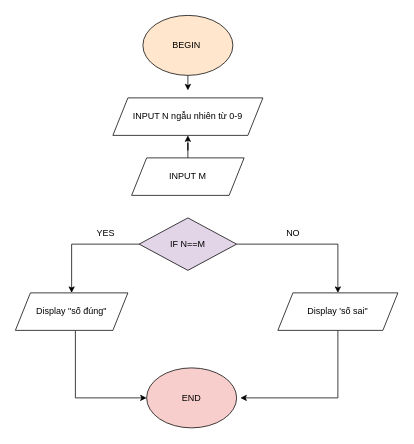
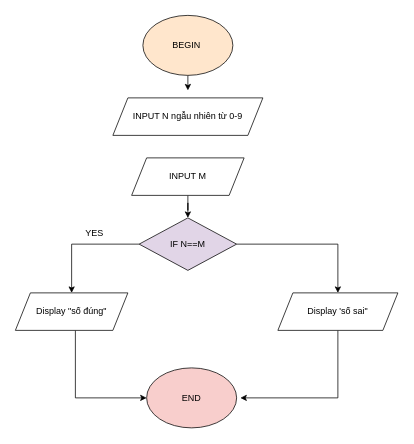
edge "INPUT M" -> "INPUT N ngẫu nhiên từ 0-9": now "INPUT M" -> "IF N==M"
node "YES": moved (105, 233) -> (94, 233)
node "NO": removed
